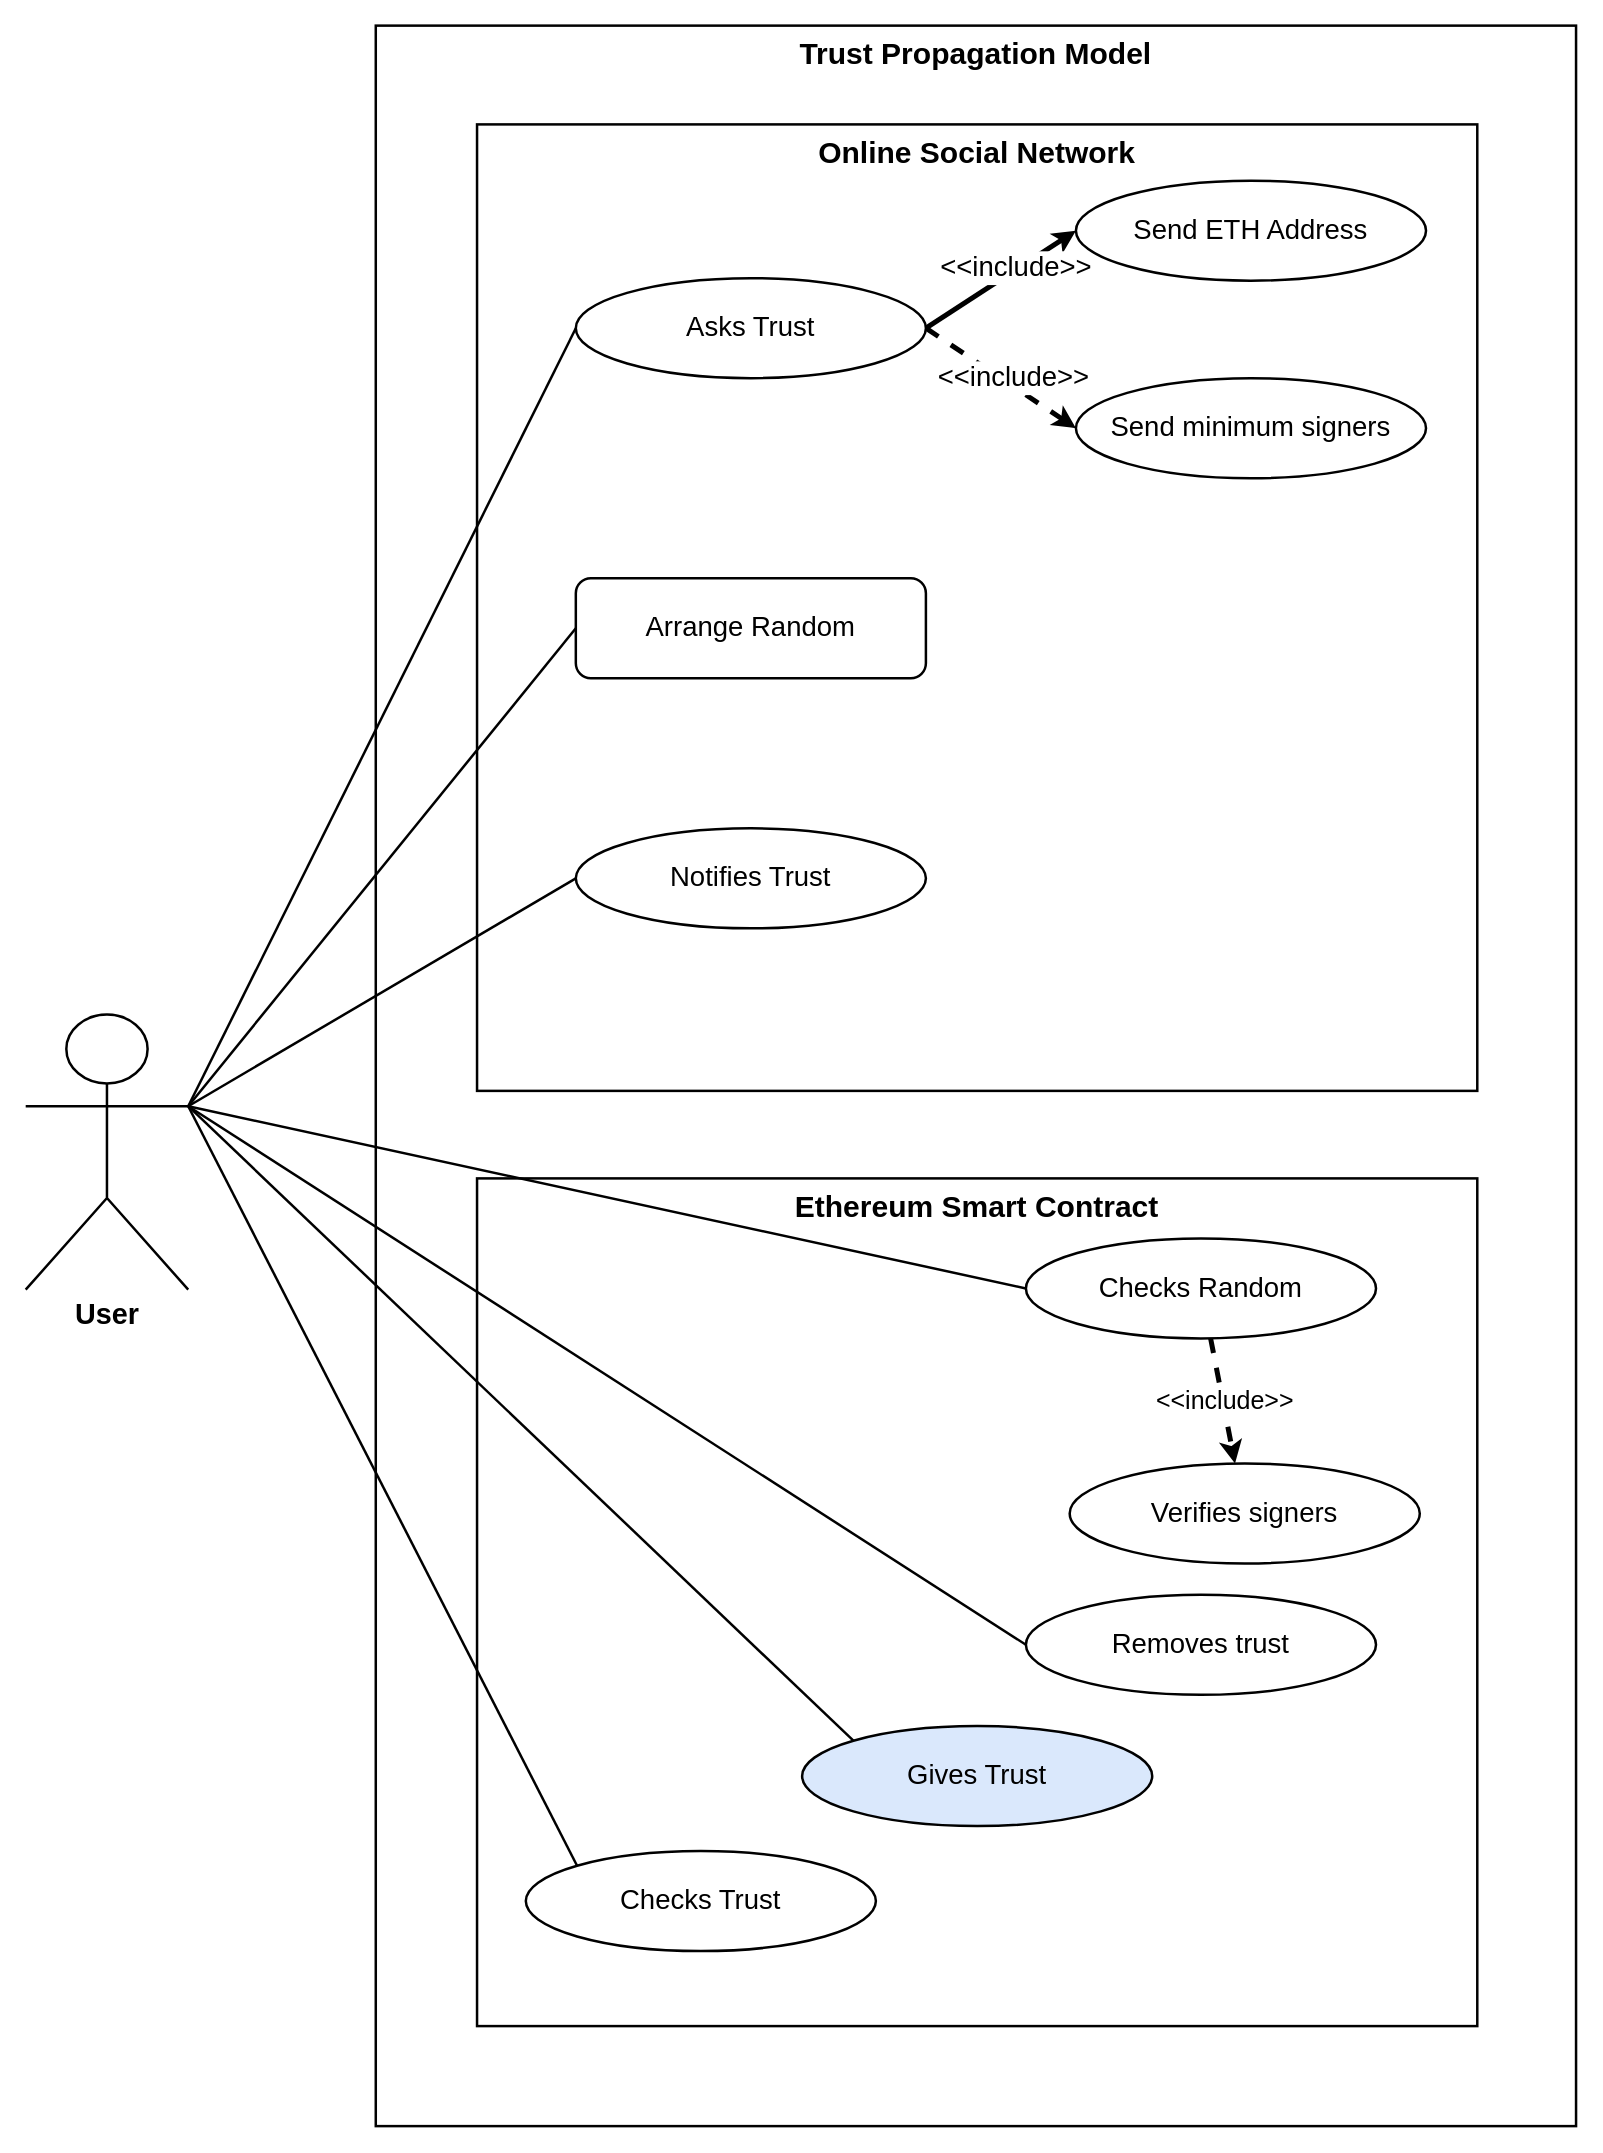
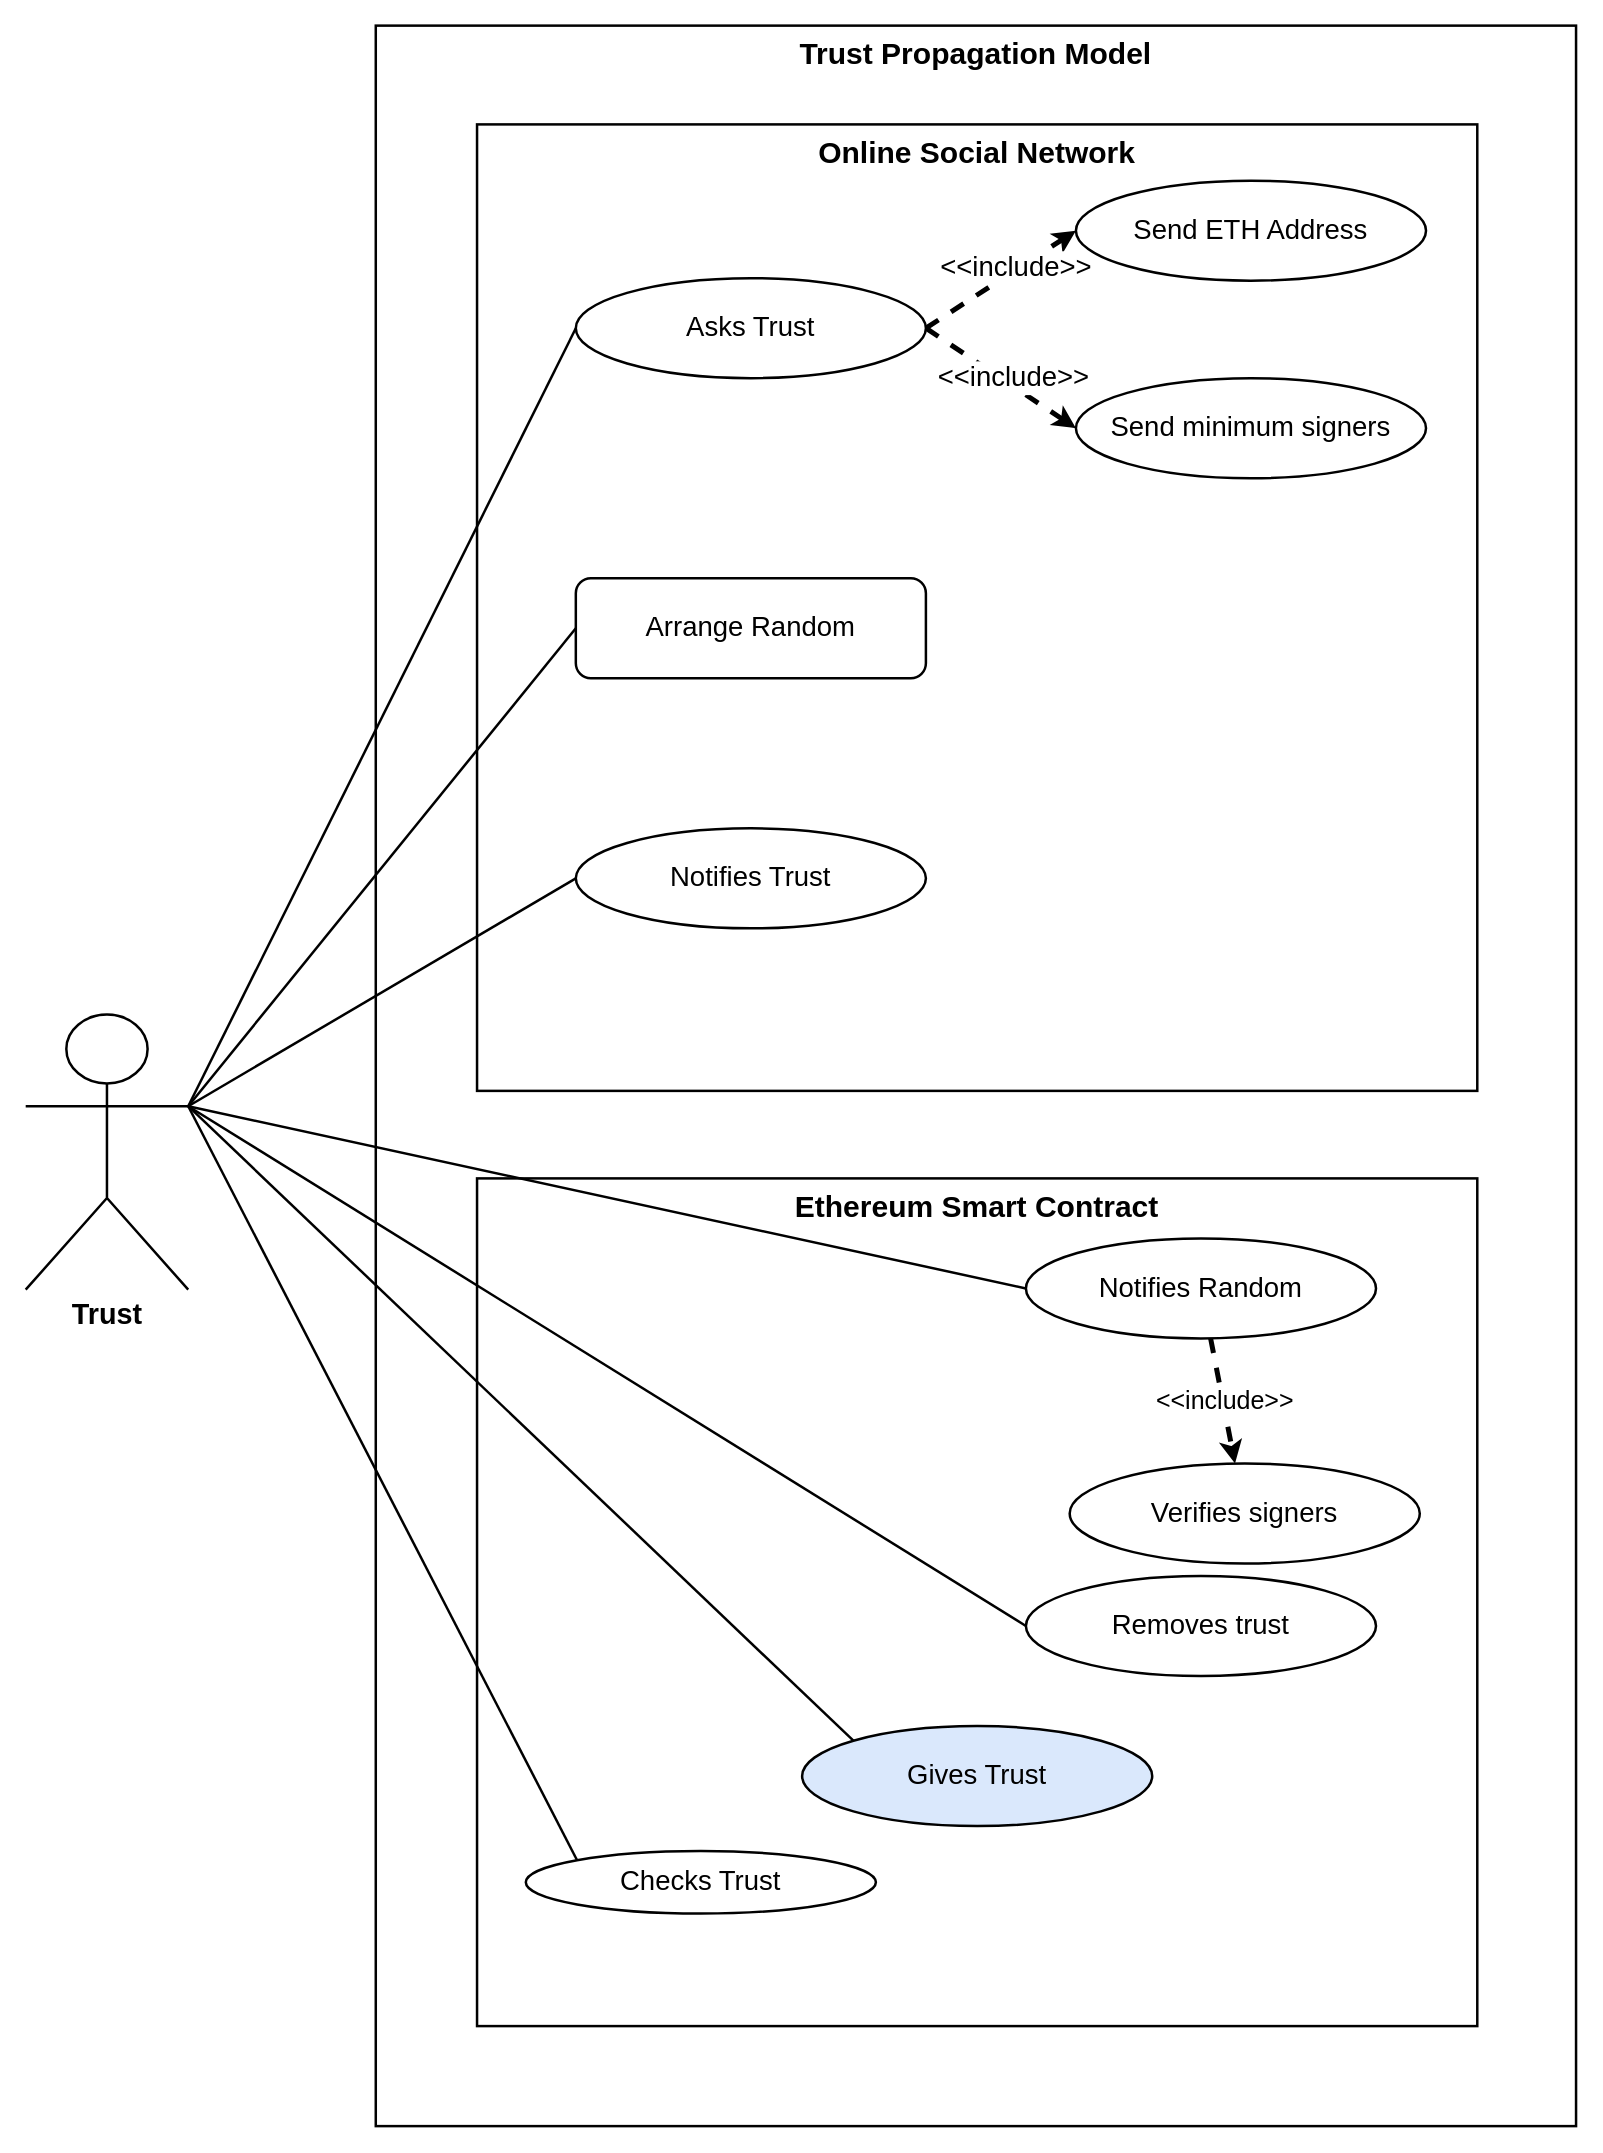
edge "Asks Trust" -> "Send ETH Address": style solid -> dashed
node "Checks Random": label "Checks Random" -> "Notifies Random"
node "User": label "User" -> "Trust"
node "Removes trust": moved (1201, 1644) -> (1201, 1626)
node "Checks Trust": size 350x100 -> 350x63
